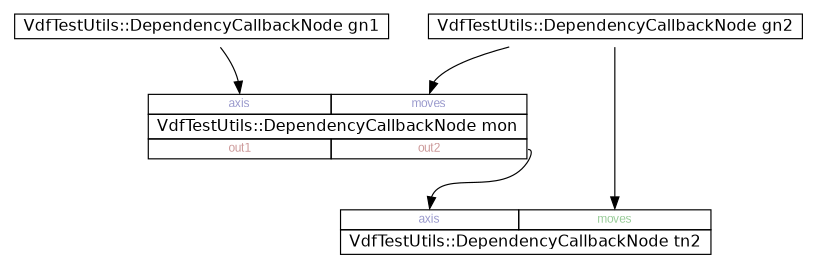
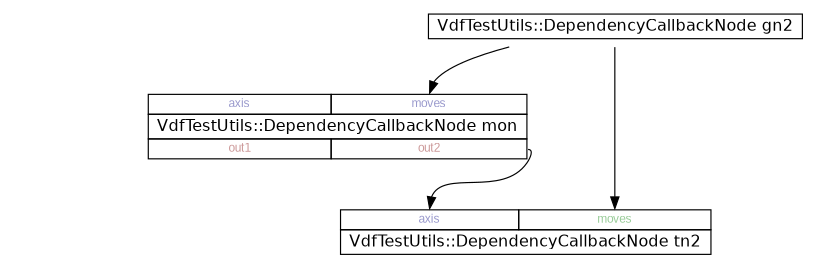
node "VdfTestUtils::DependencyCallbackNode gn1": removed
